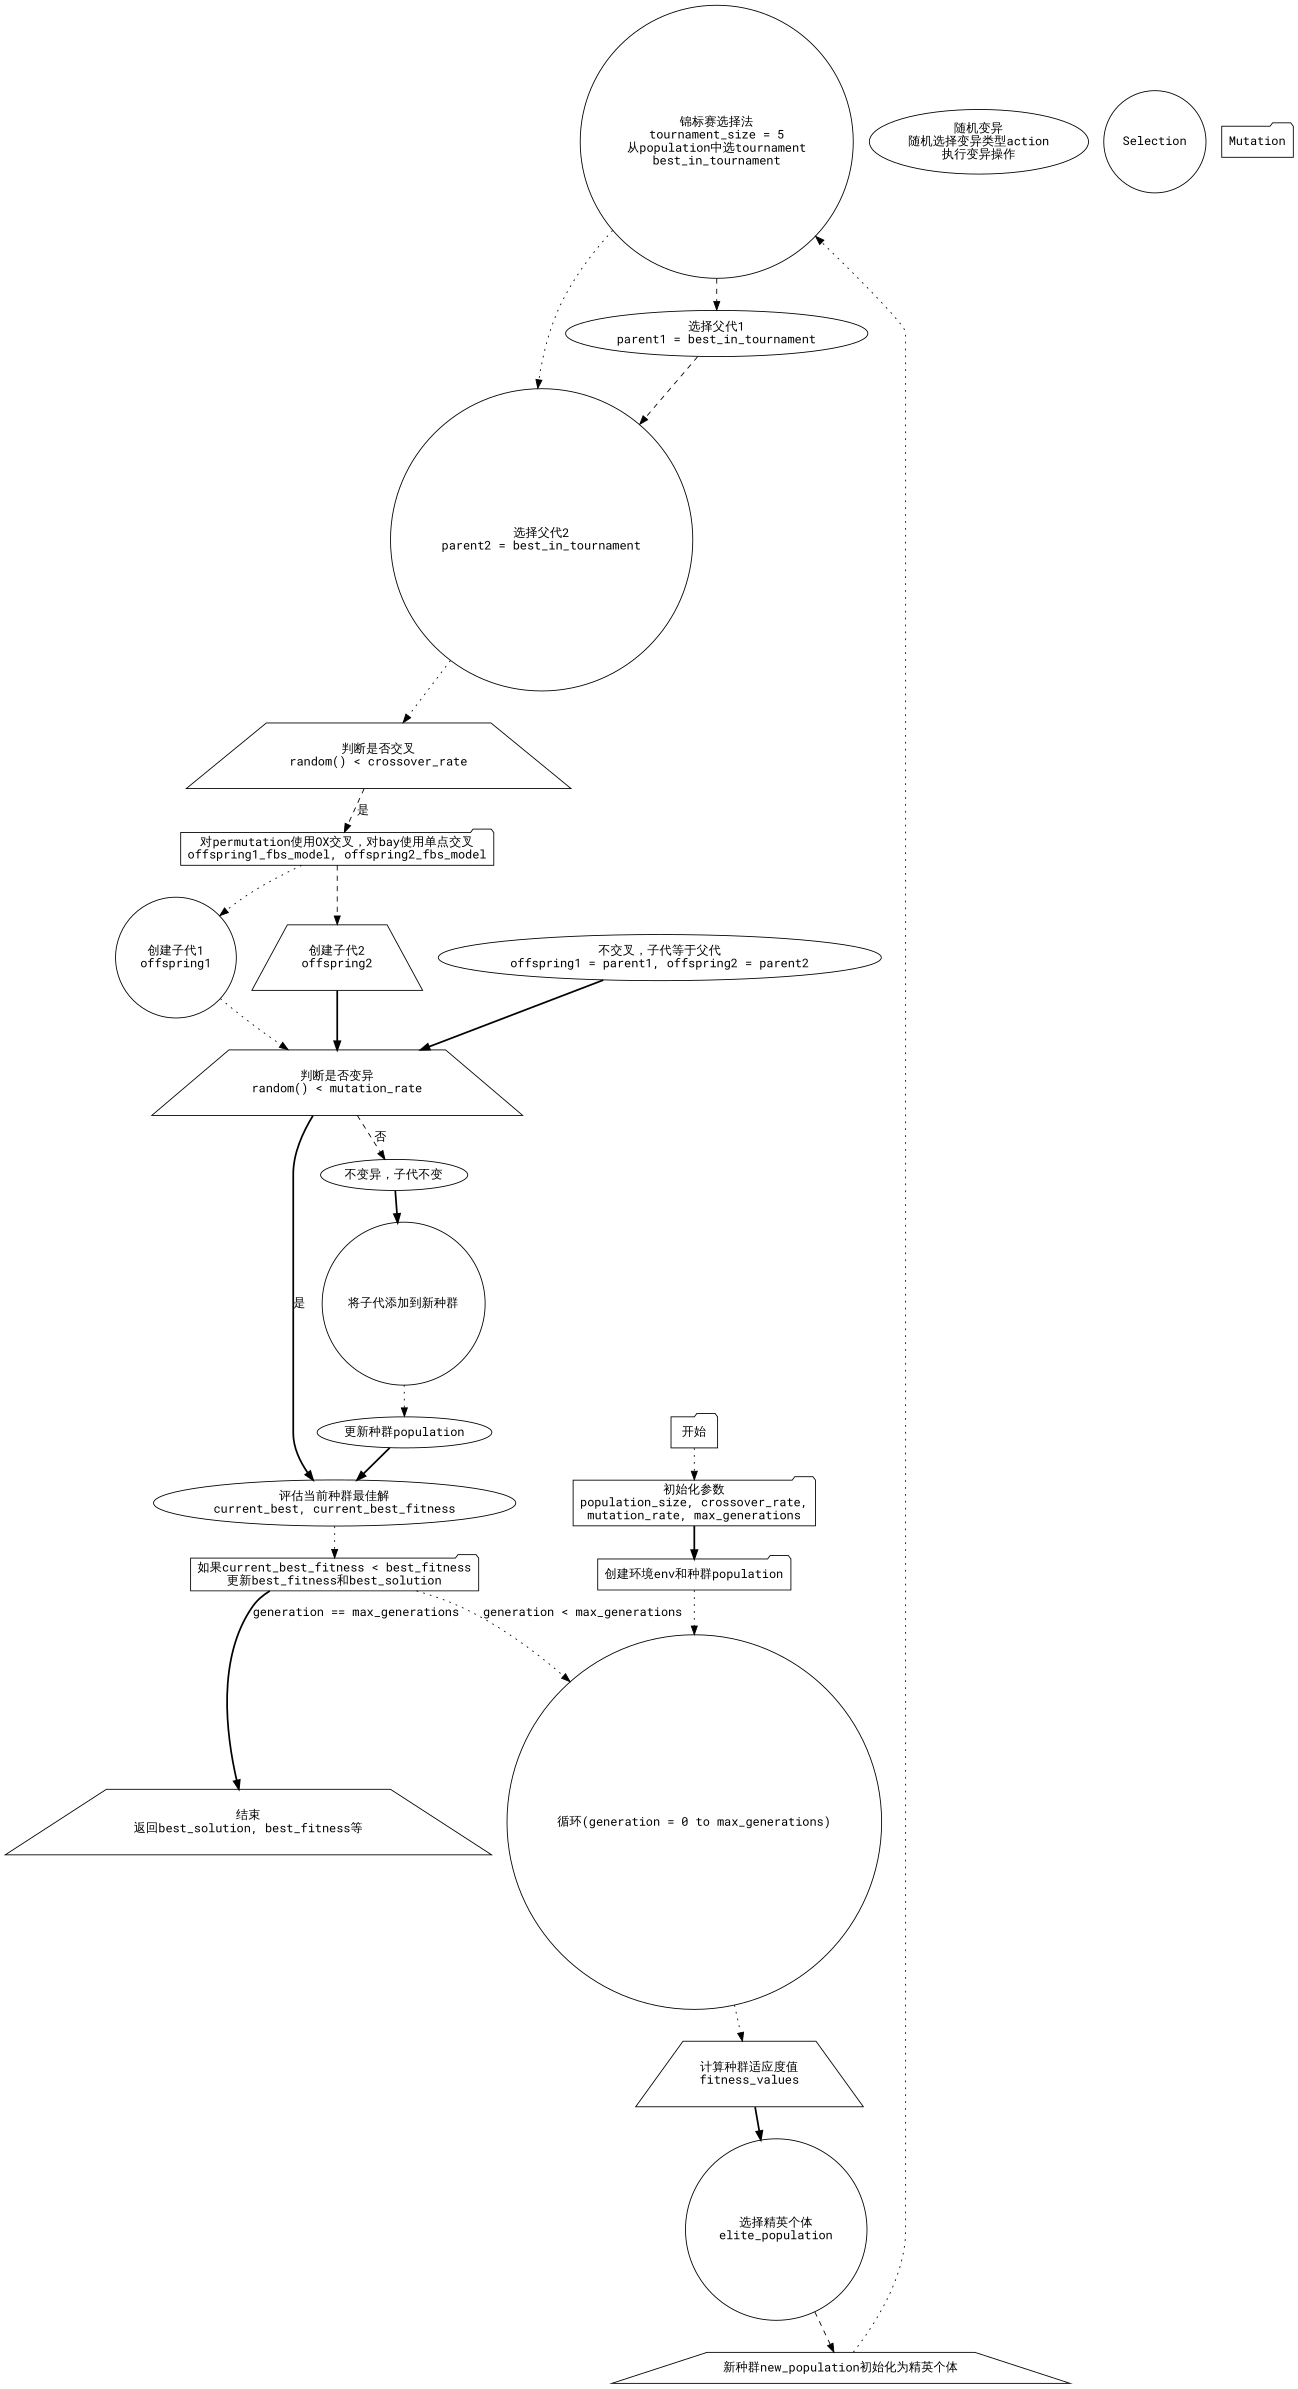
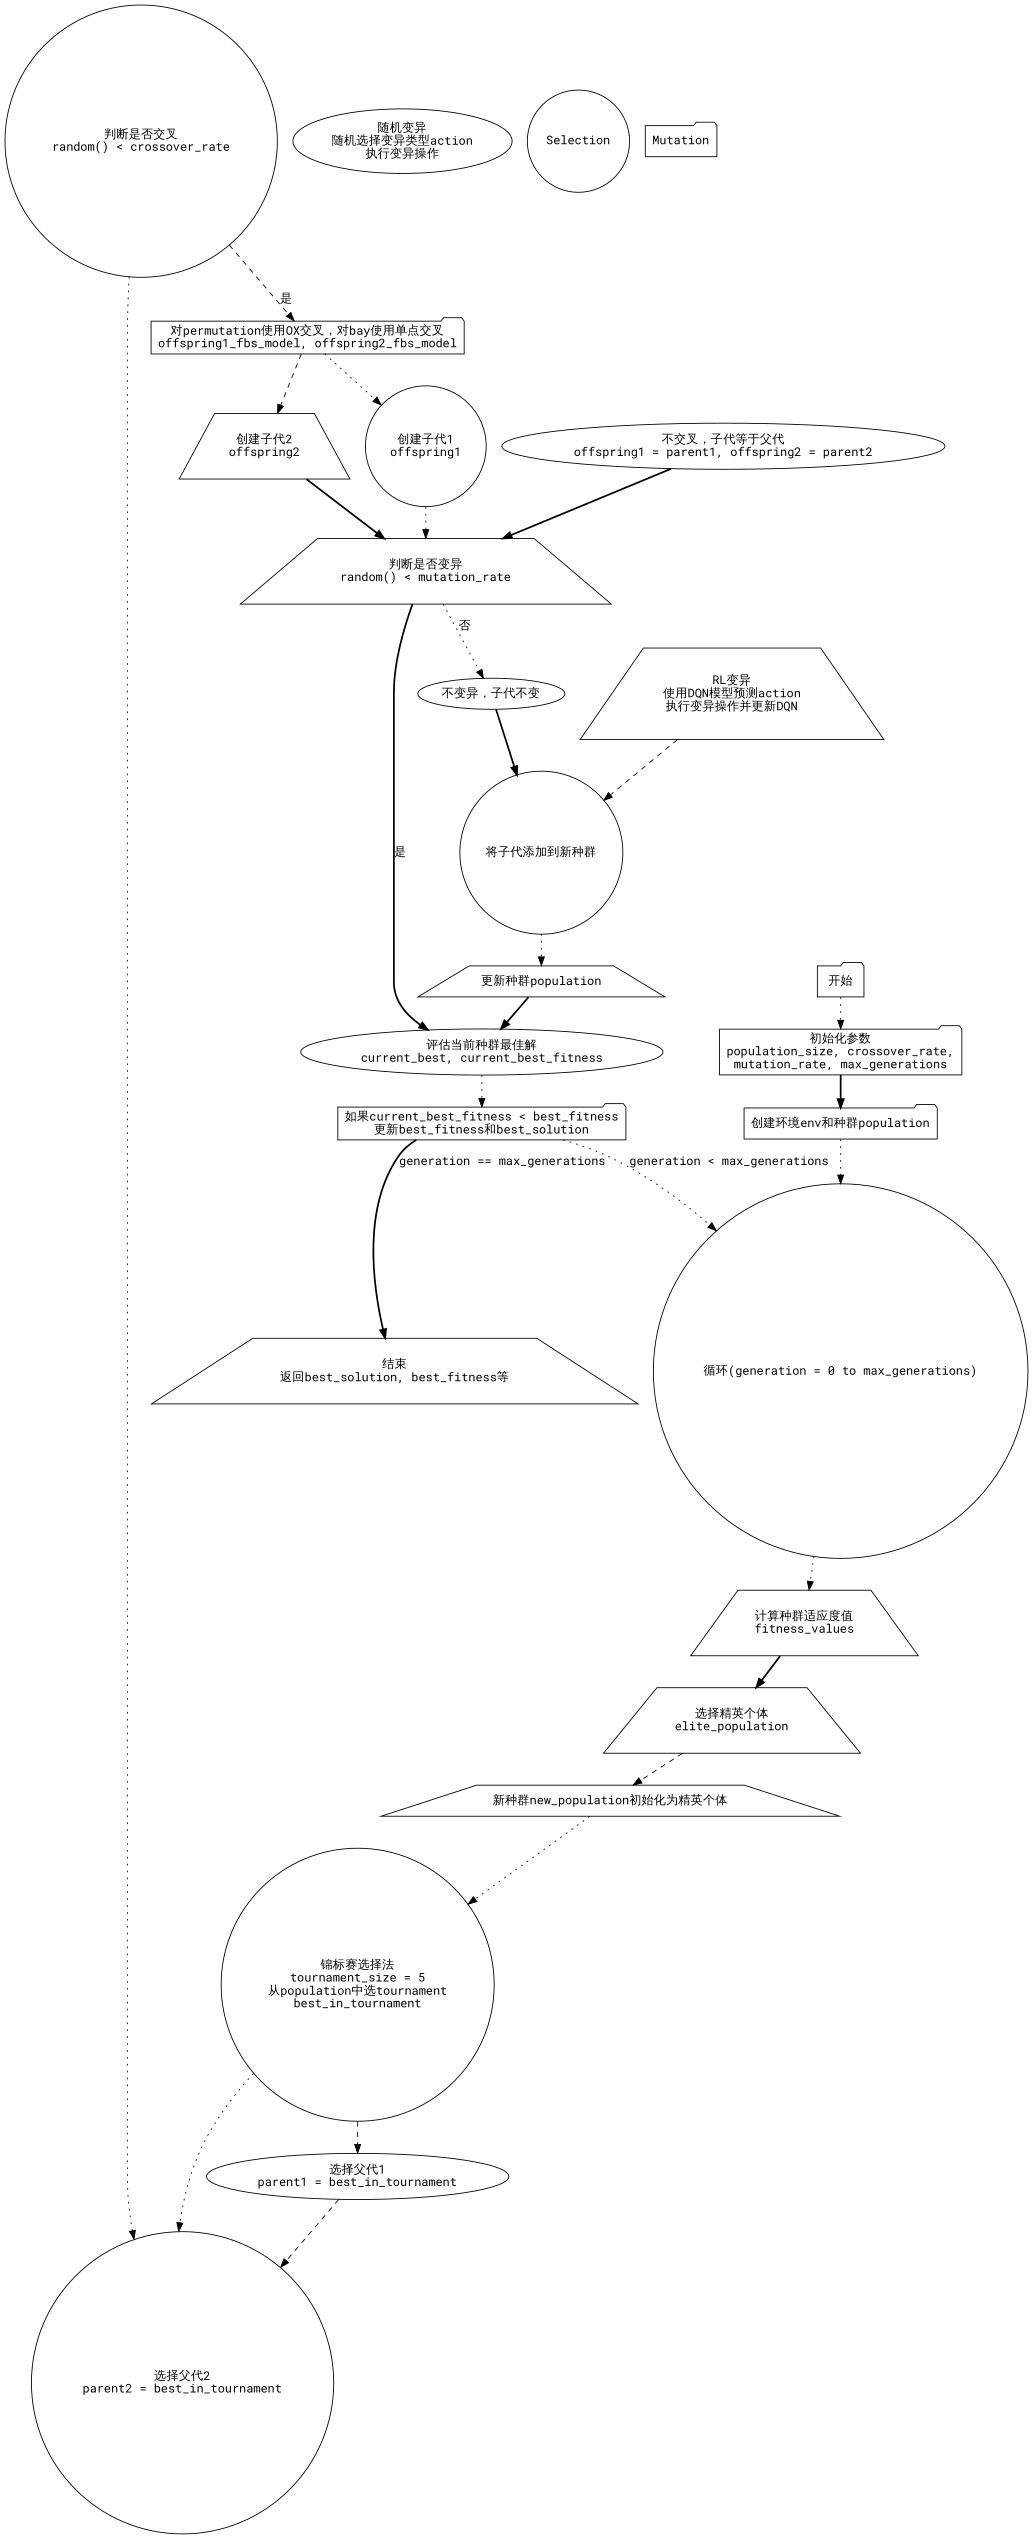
edge "选择父代2 parent2 = best_in_tournament" -> "判断是否交叉 random() < crossover_rate": reversed
node "RL变异 使用DQN模型预测action 执行变异操作并更新DQN": added
node "判断是否交叉 random() < crossover_rate": shape trapezium -> circle
edge "判断是否变异 random() < mutation_rate" -> "不变异，子代不变": style dashed -> dotted
node "更新种群population": shape ellipse -> trapezium
node "选择精英个体 elite_population": shape circle -> trapezium
